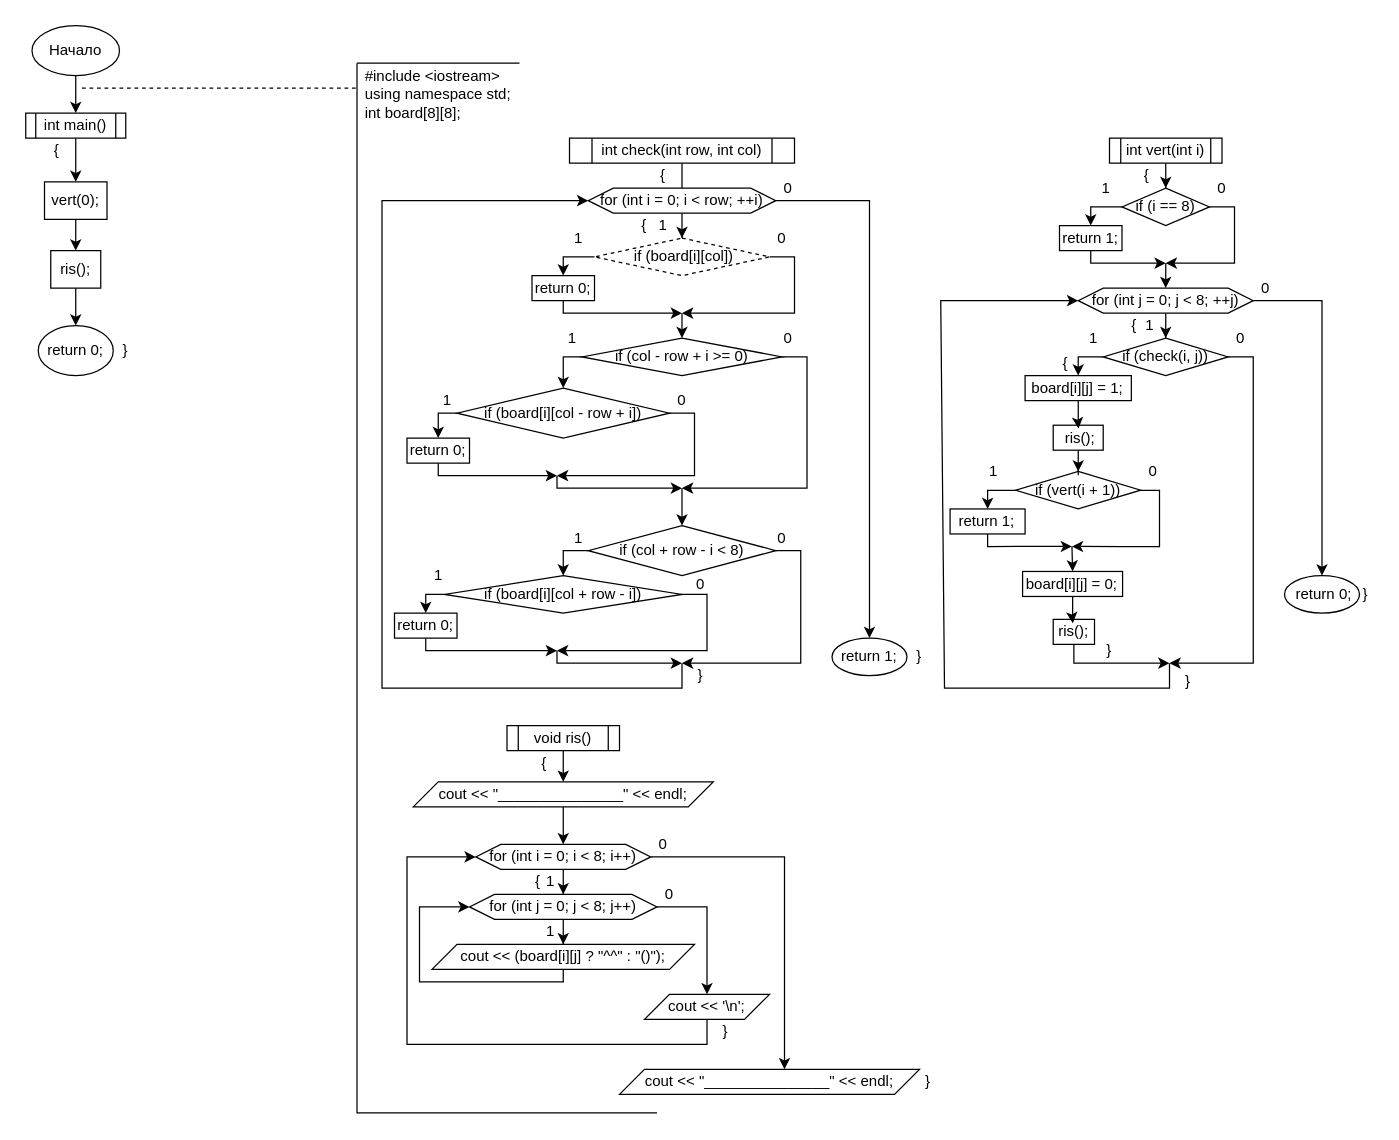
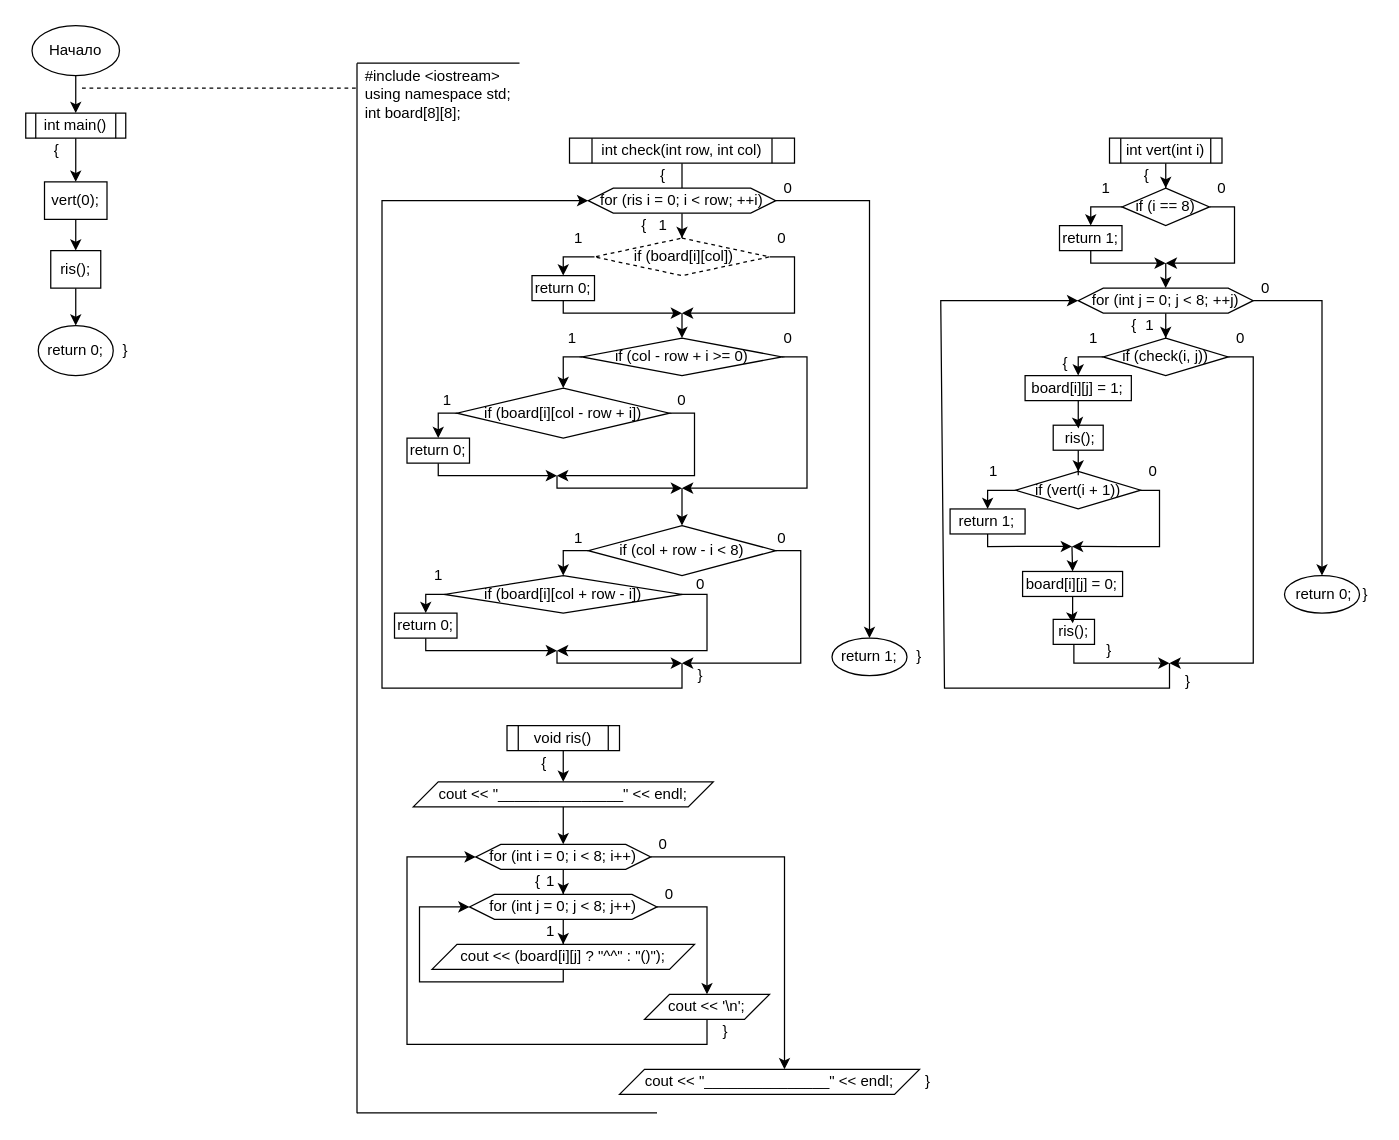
node "for (int i = 0; i < row; ++i)": label "for (int i = 0; i < row; ++i)" -> "for (ris i = 0; i < row; ++i)"
